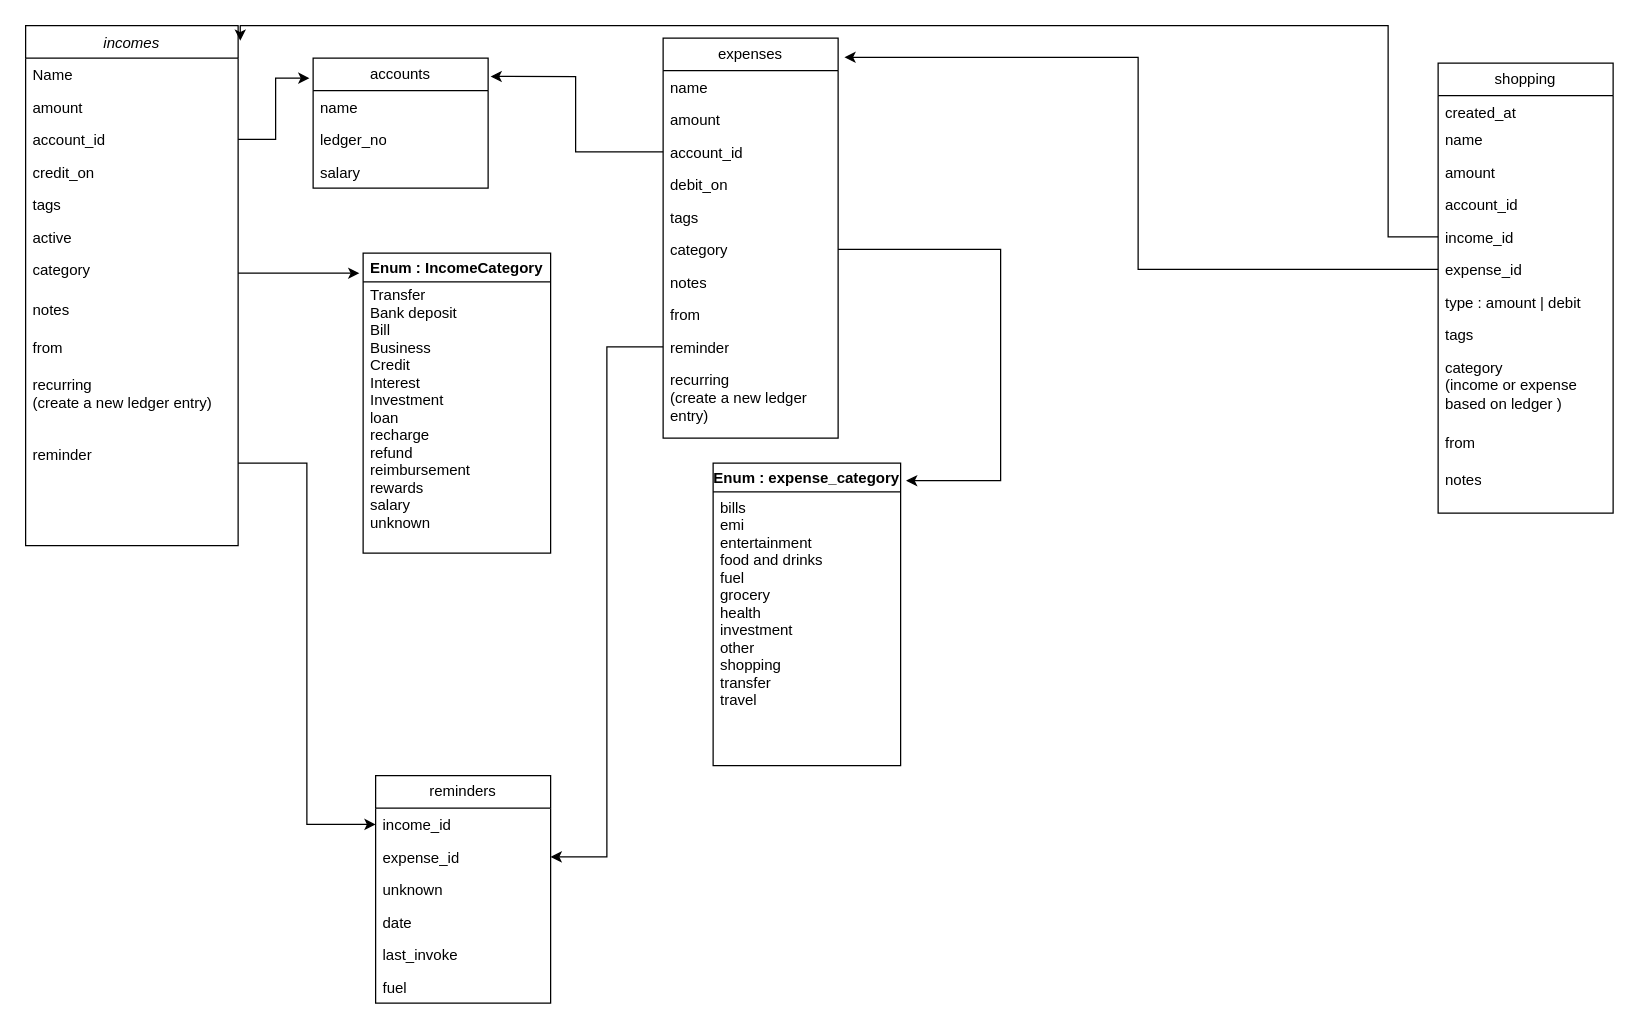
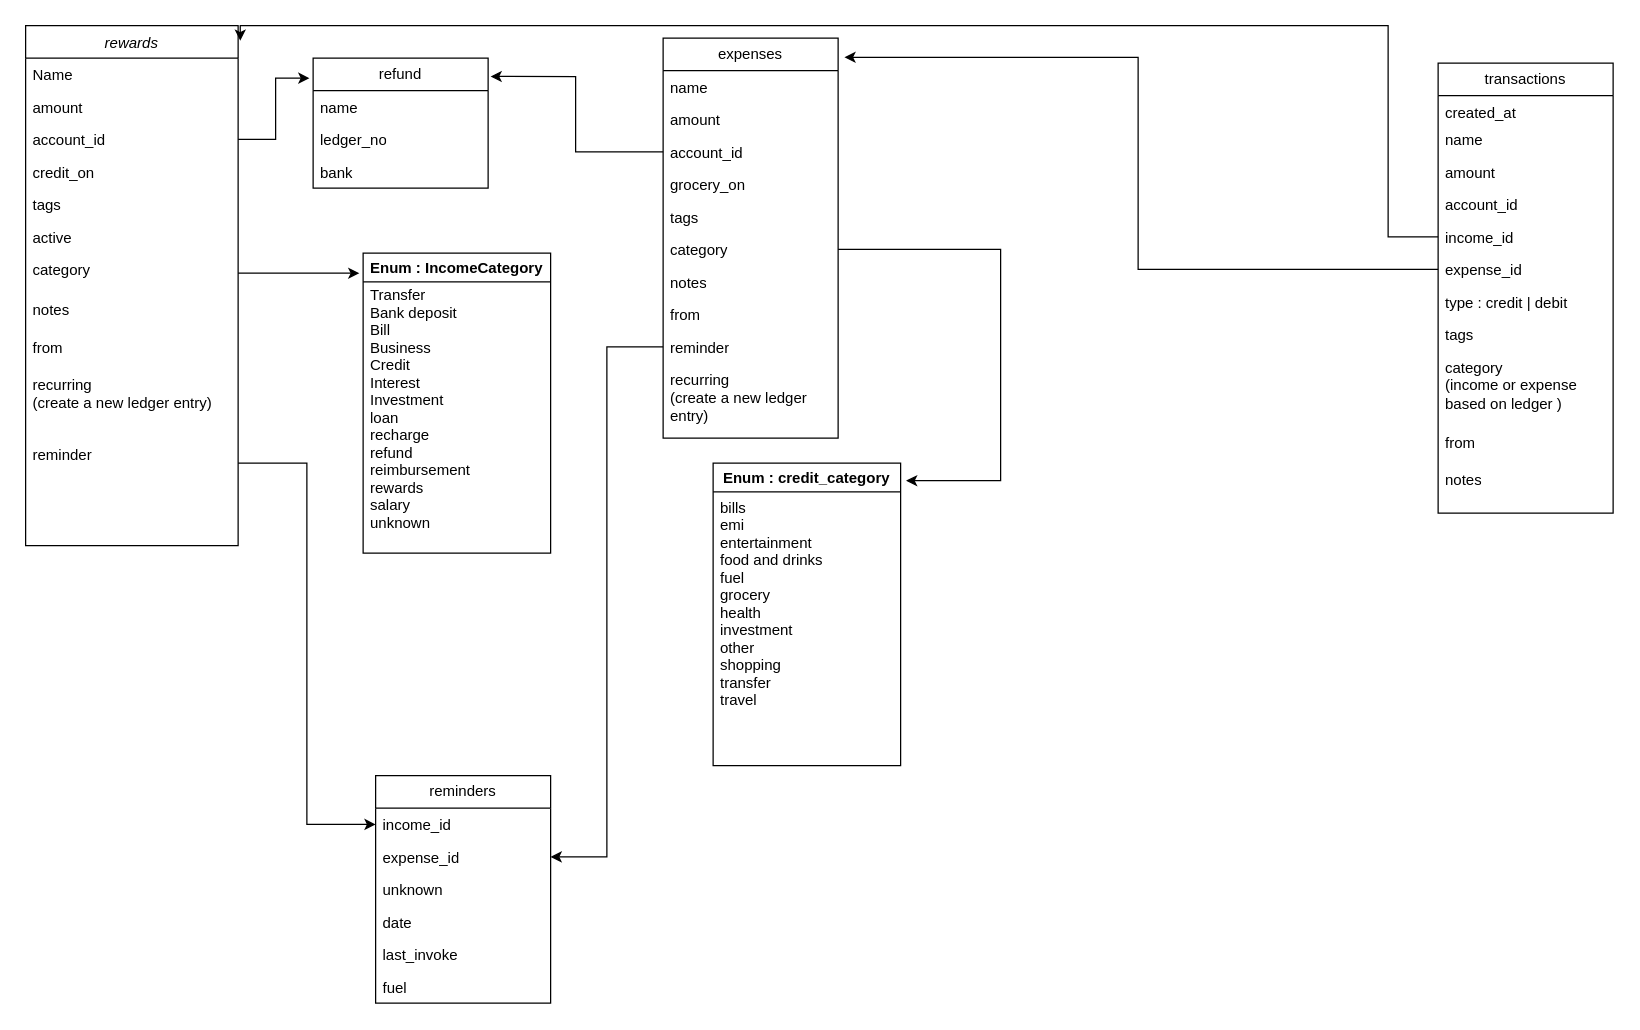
node "incomes": label "incomes" -> "rewards"
node "accounts": label "accounts" -> "refund"
node "shopping": label "shopping" -> "transactions"
node "salary": label "salary" -> "bank"
node "debit_on": label "debit_on" -> "grocery_on"
node "type : amount | debit": label "type : amount | debit" -> "type : credit | debit"
node "Enum : expense_category": label "Enum : expense_category" -> "Enum : credit_category"
